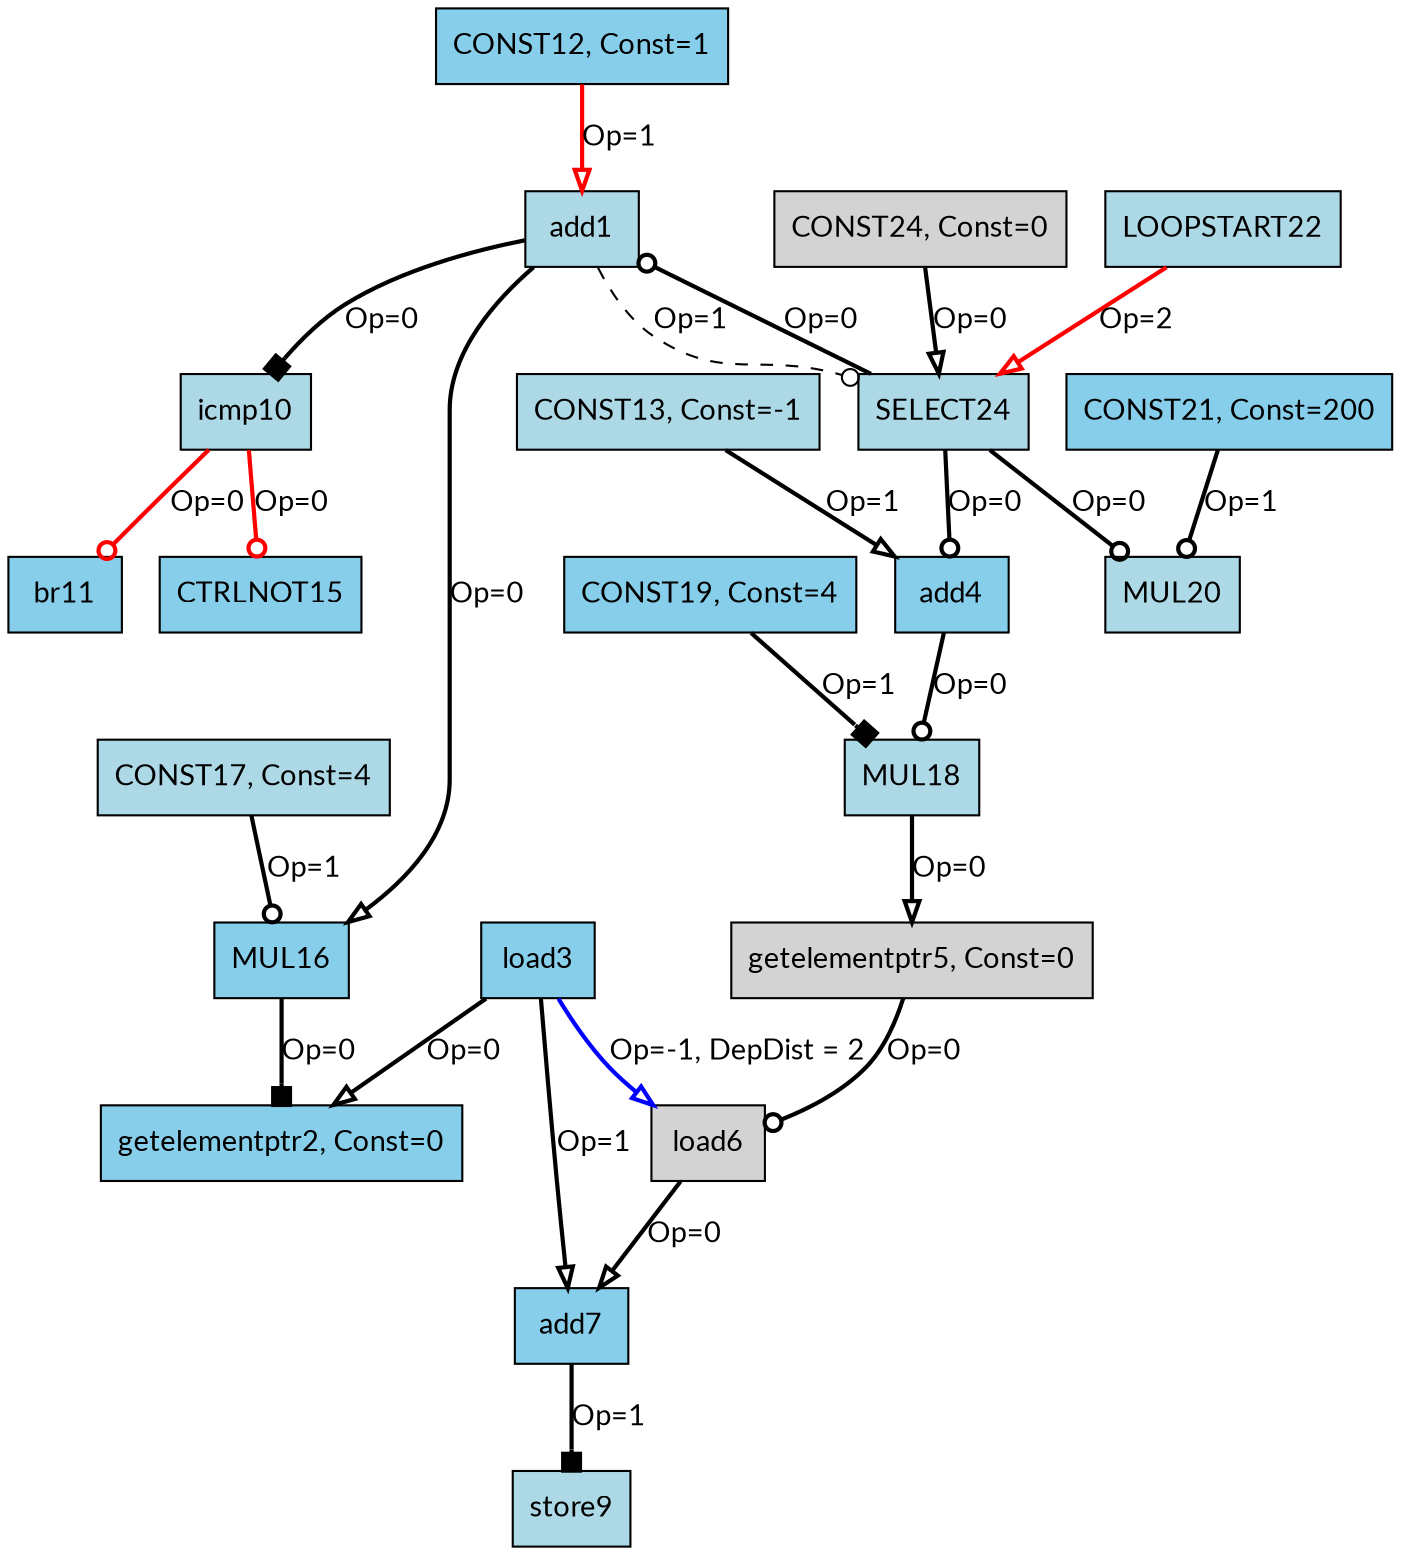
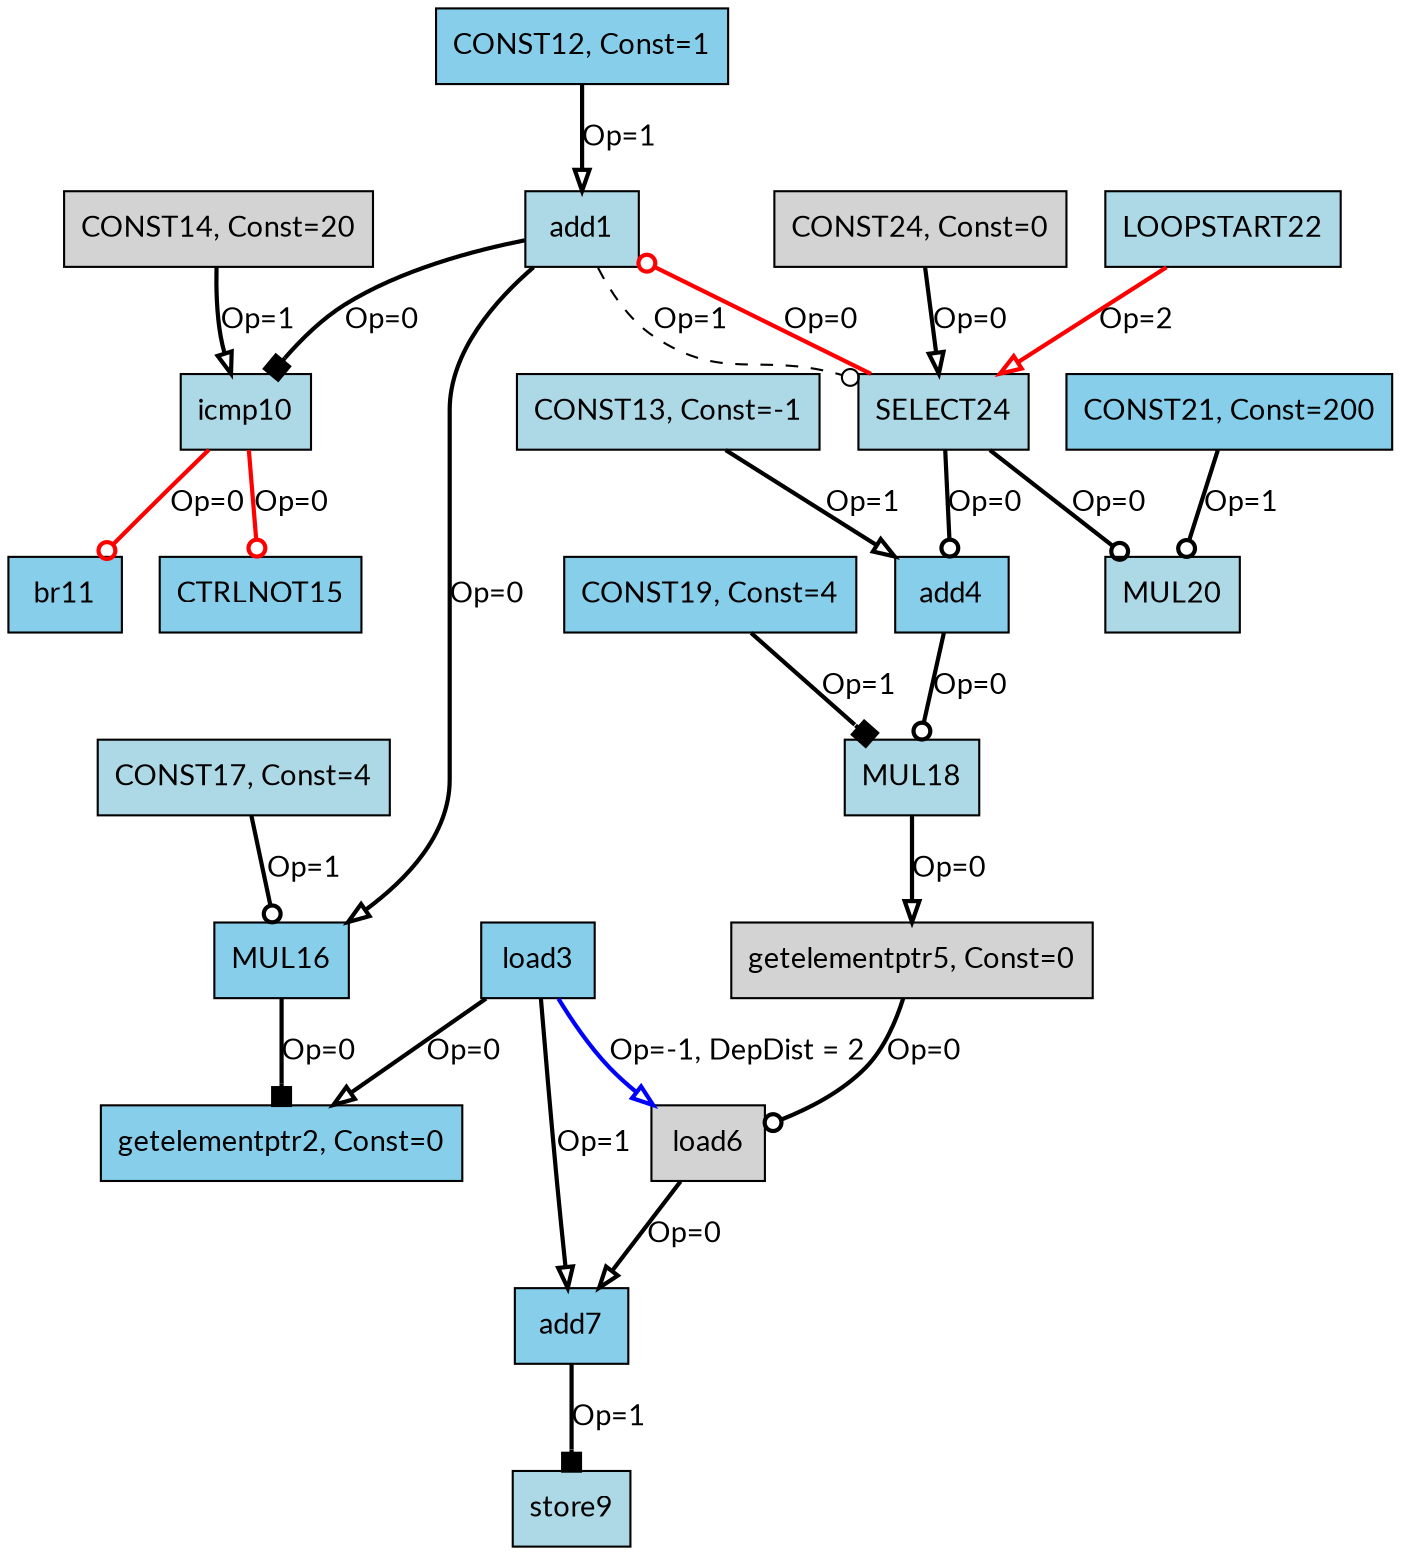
edge "CONST12, Const=1" -> "add1": color red -> black
node "CONST14, Const=20": added
edge "SELECT24" -> "add1": color black -> red
